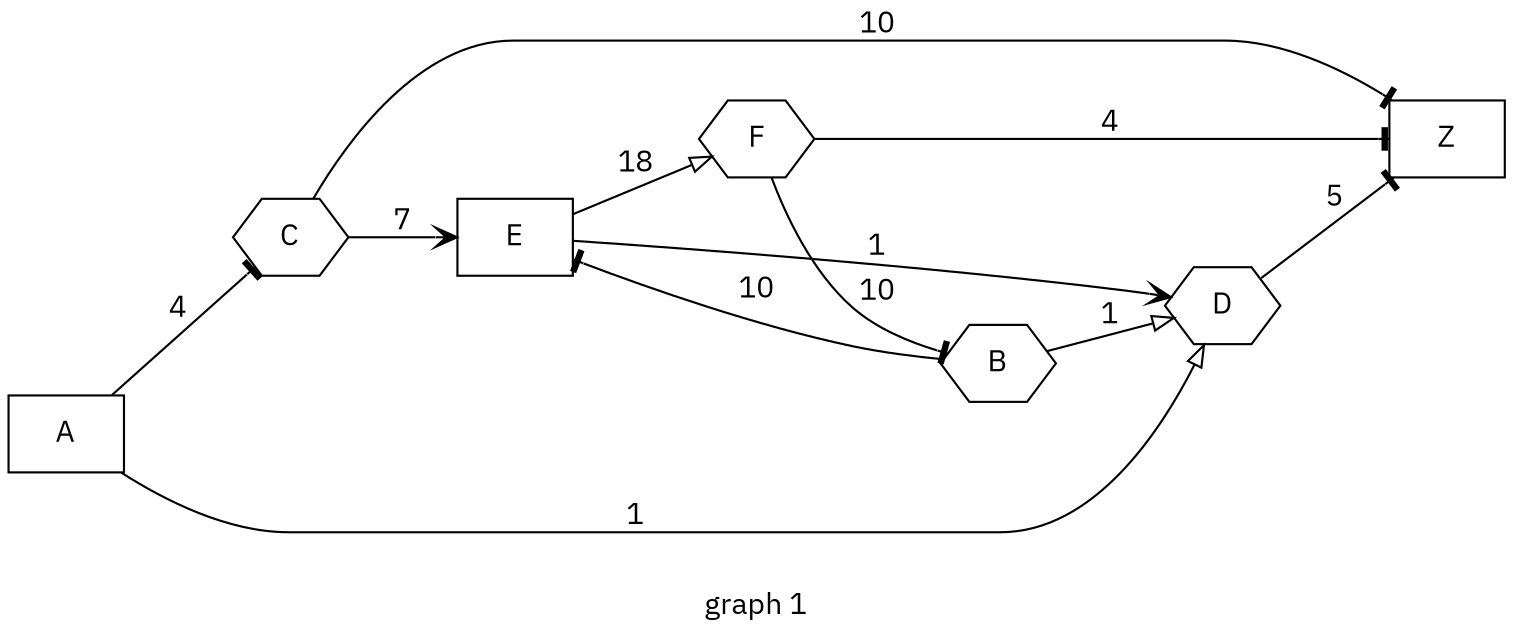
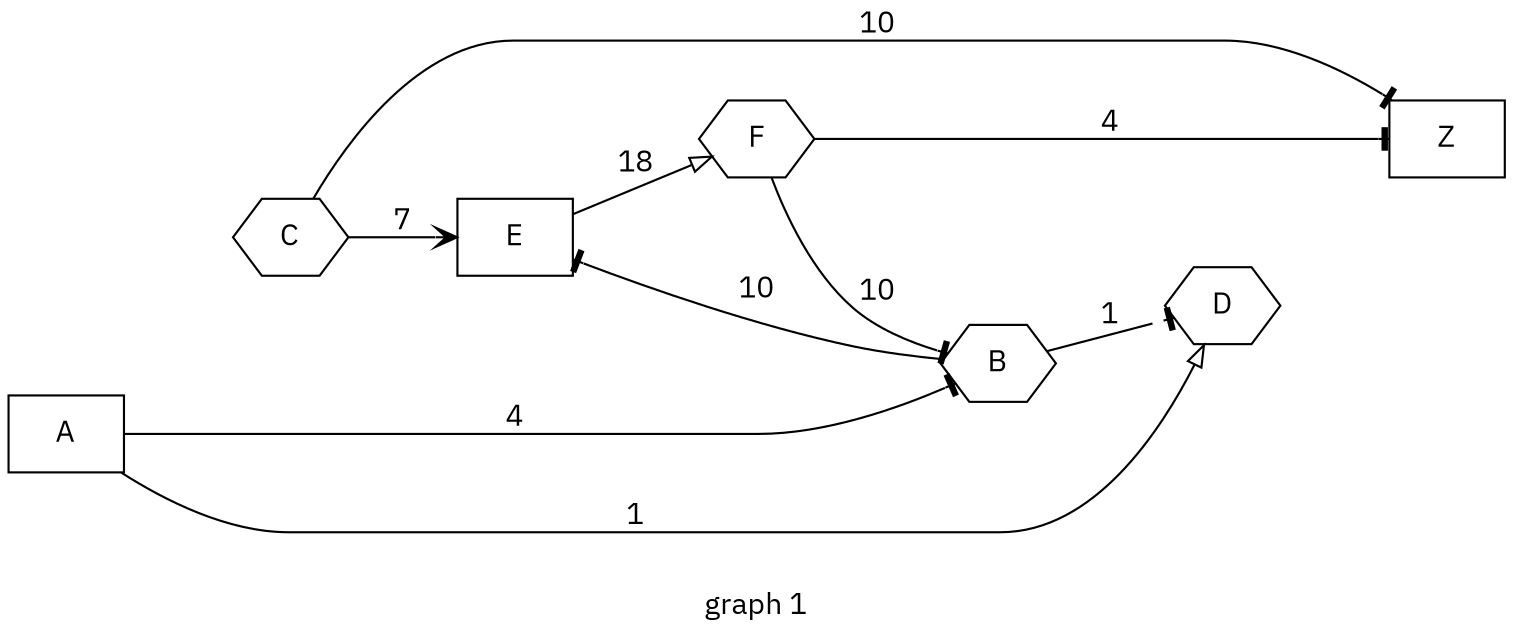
edge "D" -> "Z": removed, label "5"
edge "E" -> "D": removed, label "1"
edge "A" -> "C": now "A" -> "B"
edge "B" -> "D": arrowhead onormal -> tee
